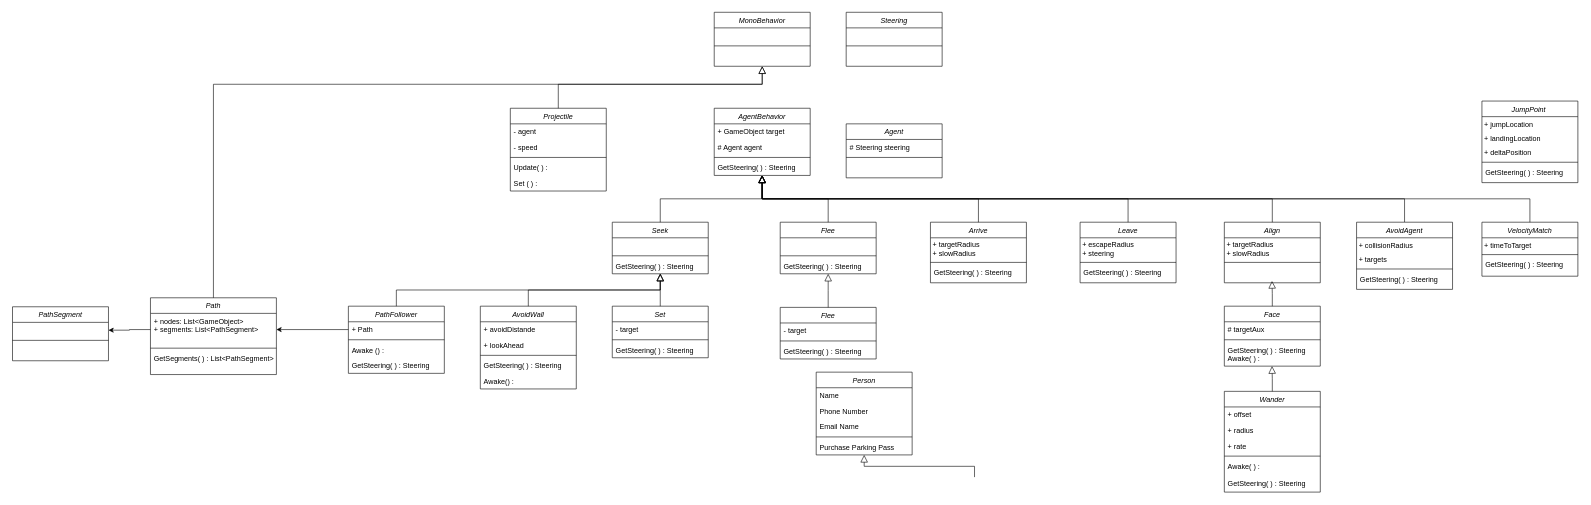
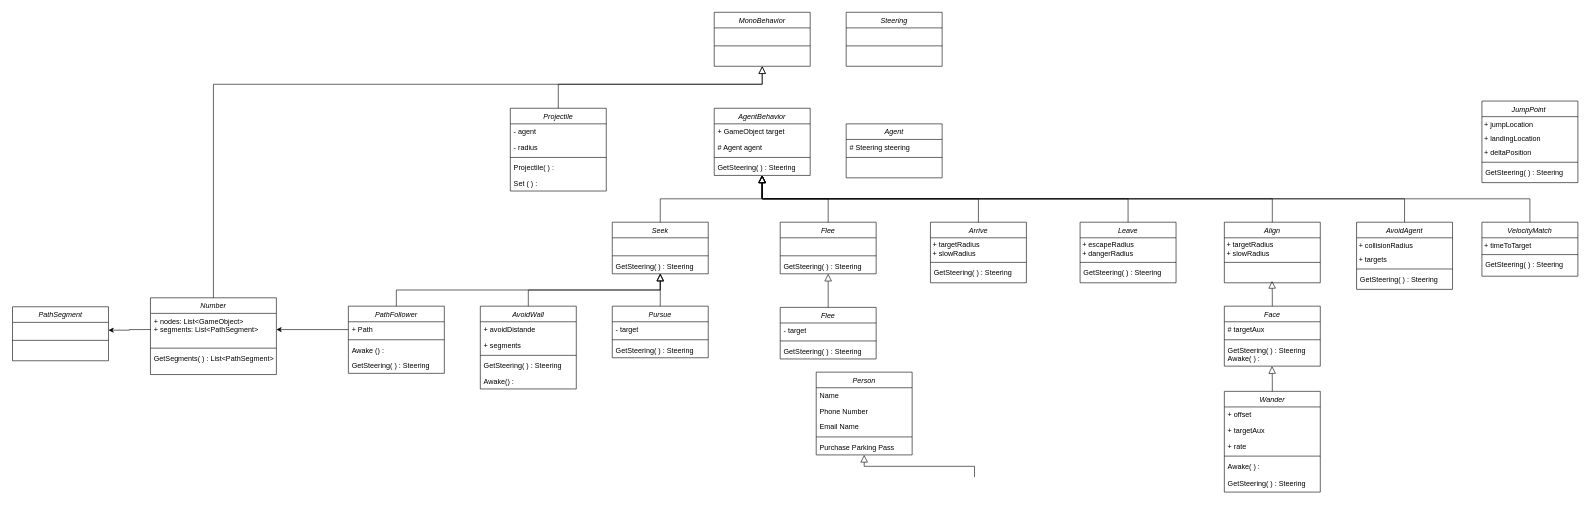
node "- speed": label "- speed" -> "- radius"
node "Update( ) :": label "Update( ) :" -> "Projectile( ) :"
node "+ escapeRadius + steering": label "+ escapeRadius + steering" -> "+ escapeRadius + dangerRadius"
node "Path": label "Path" -> "Number"
node "Set": label "Set" -> "Pursue"
node "+ lookAhead": label "+ lookAhead" -> "+ segments"
node "+ radius": label "+ radius" -> "+ targetAux"
